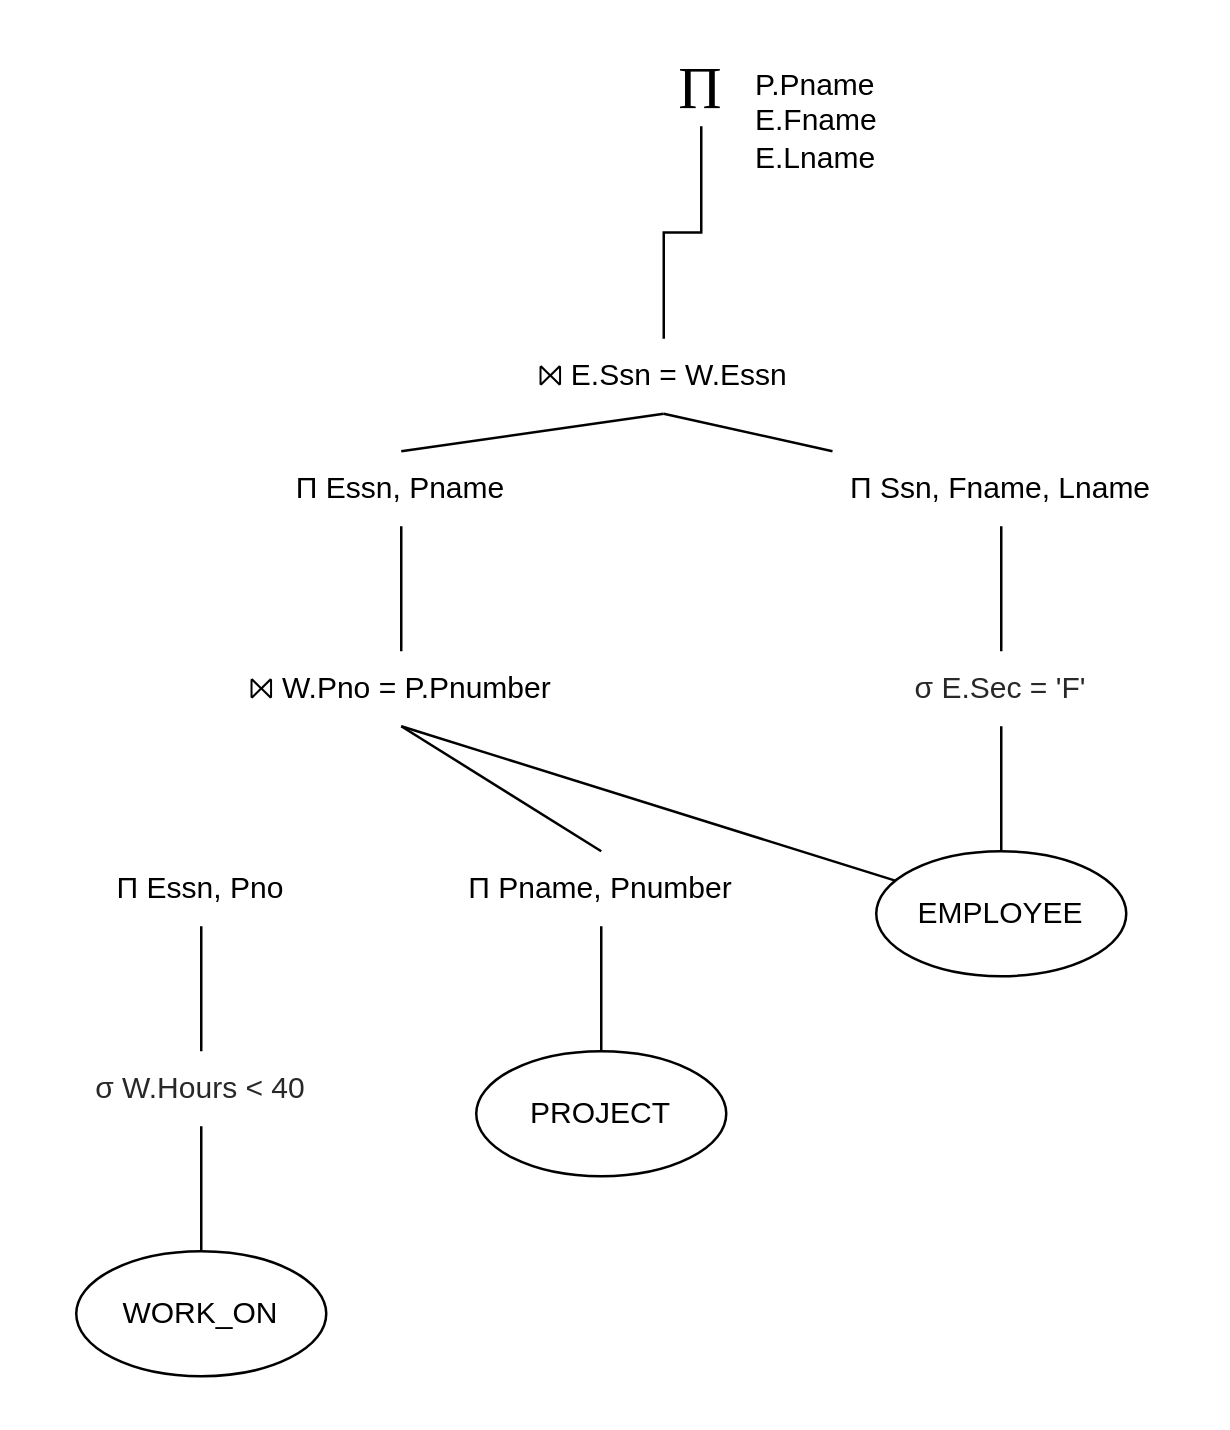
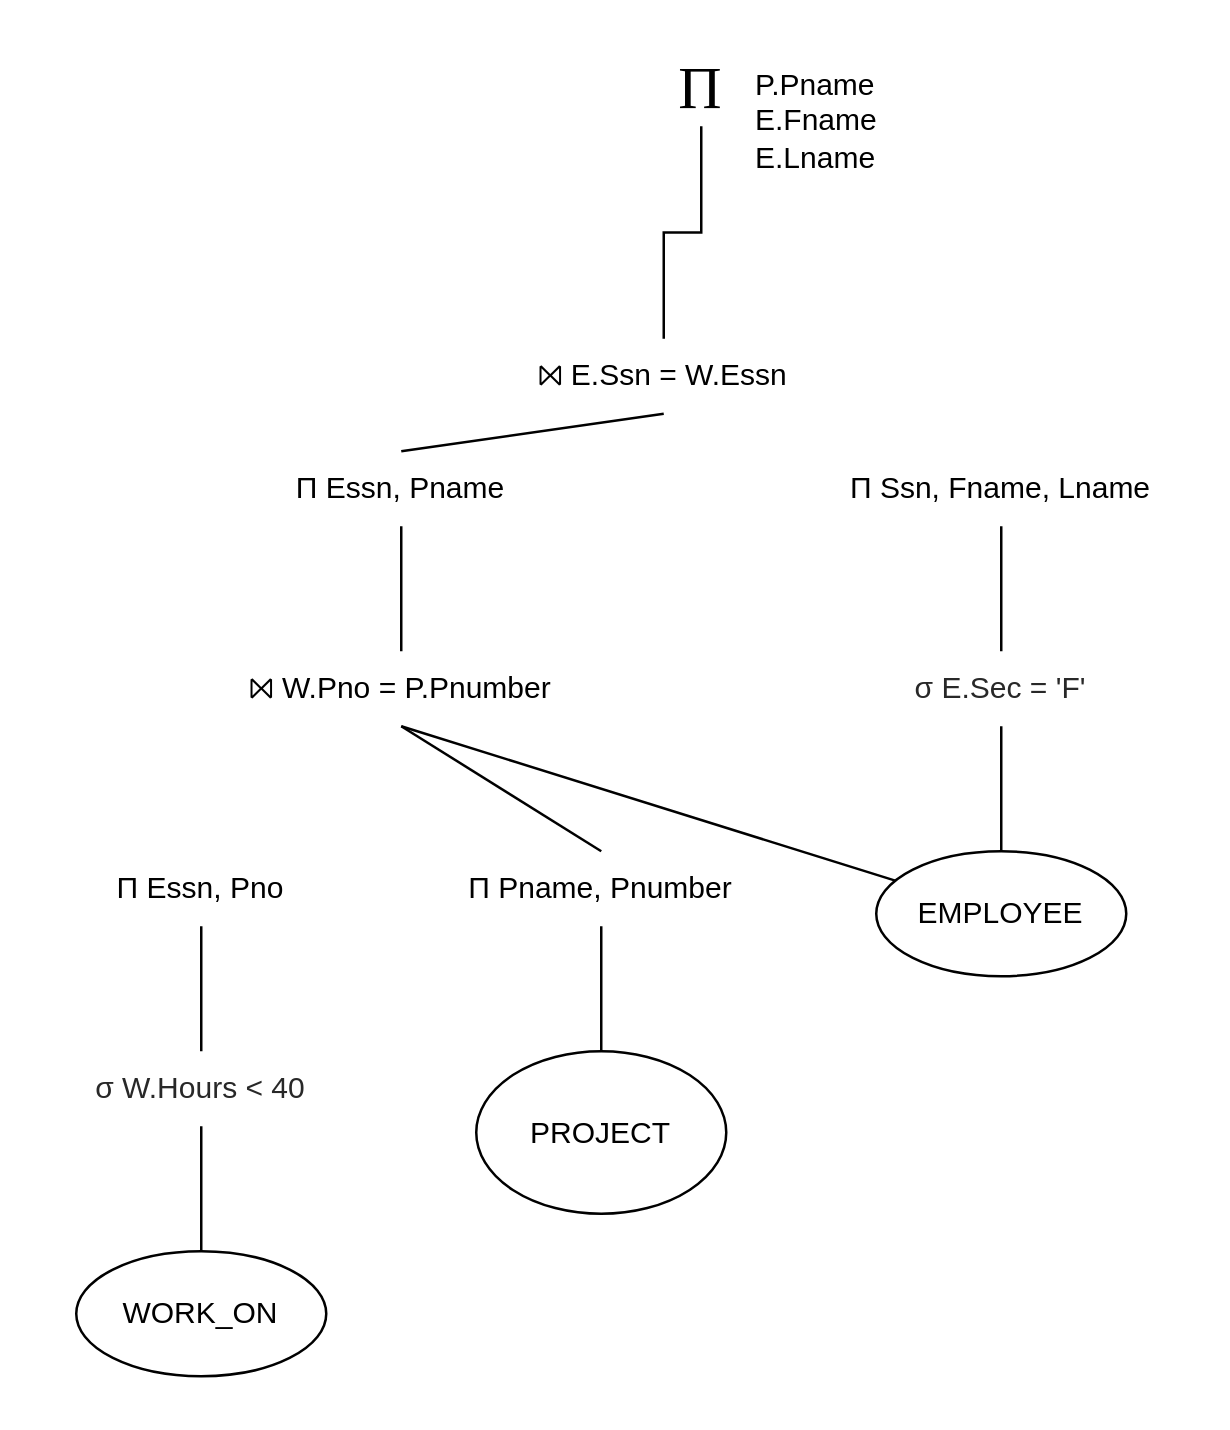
edge "⨝ E.Ssn = W.Essn" -- "Π Ssn, Fname, Lname": removed
node "PROJECT": size 250x125 -> 250x163
